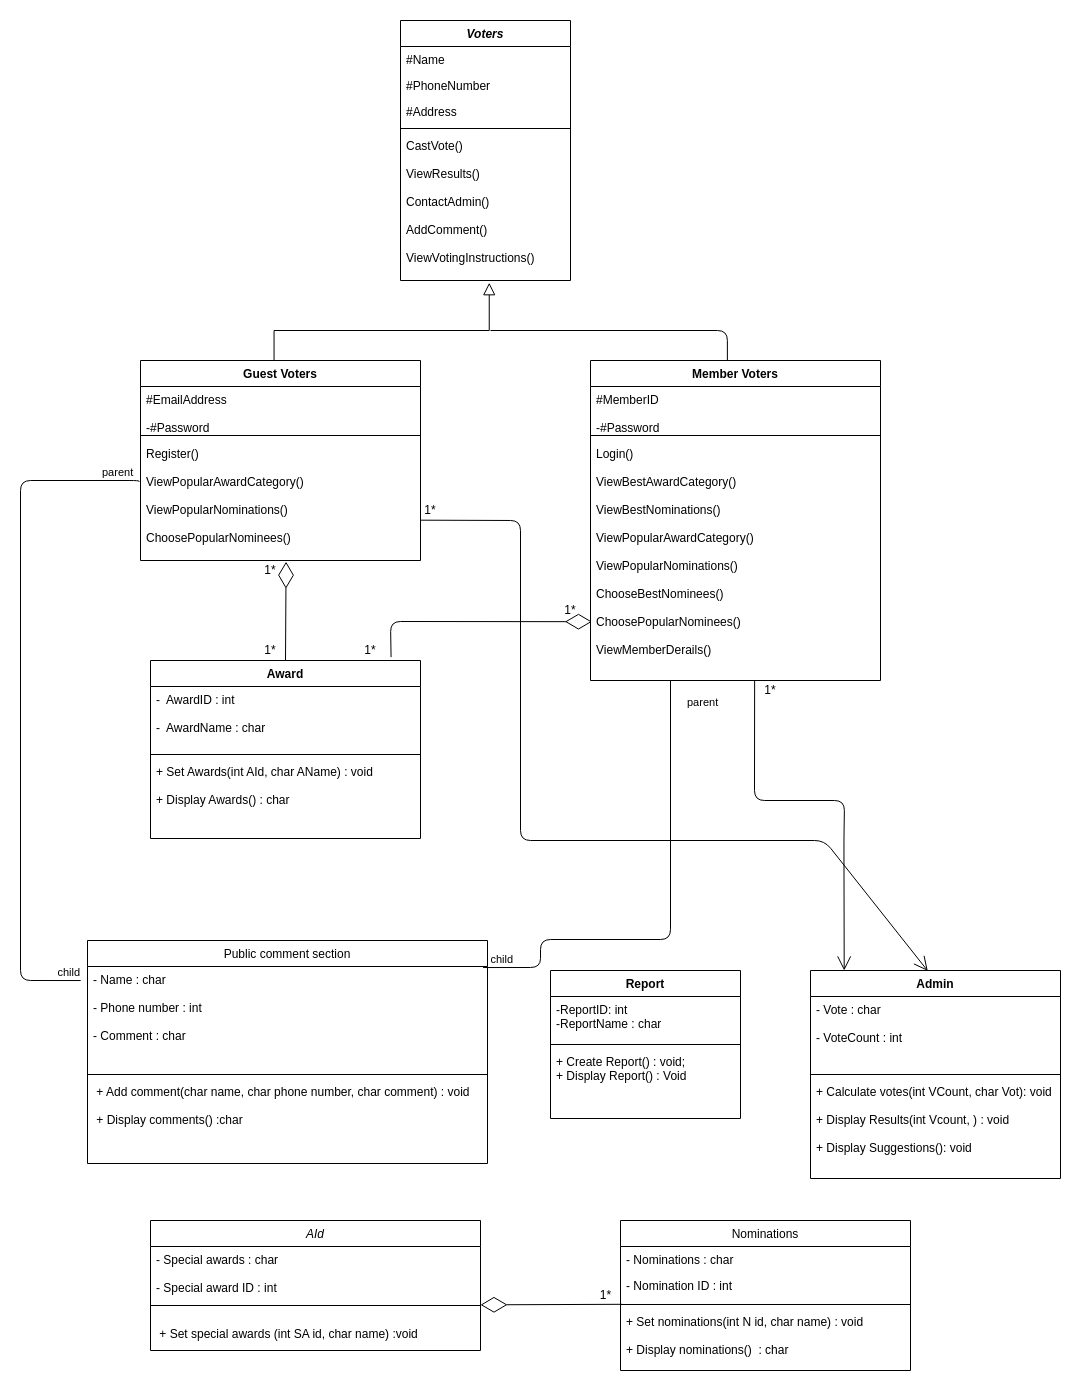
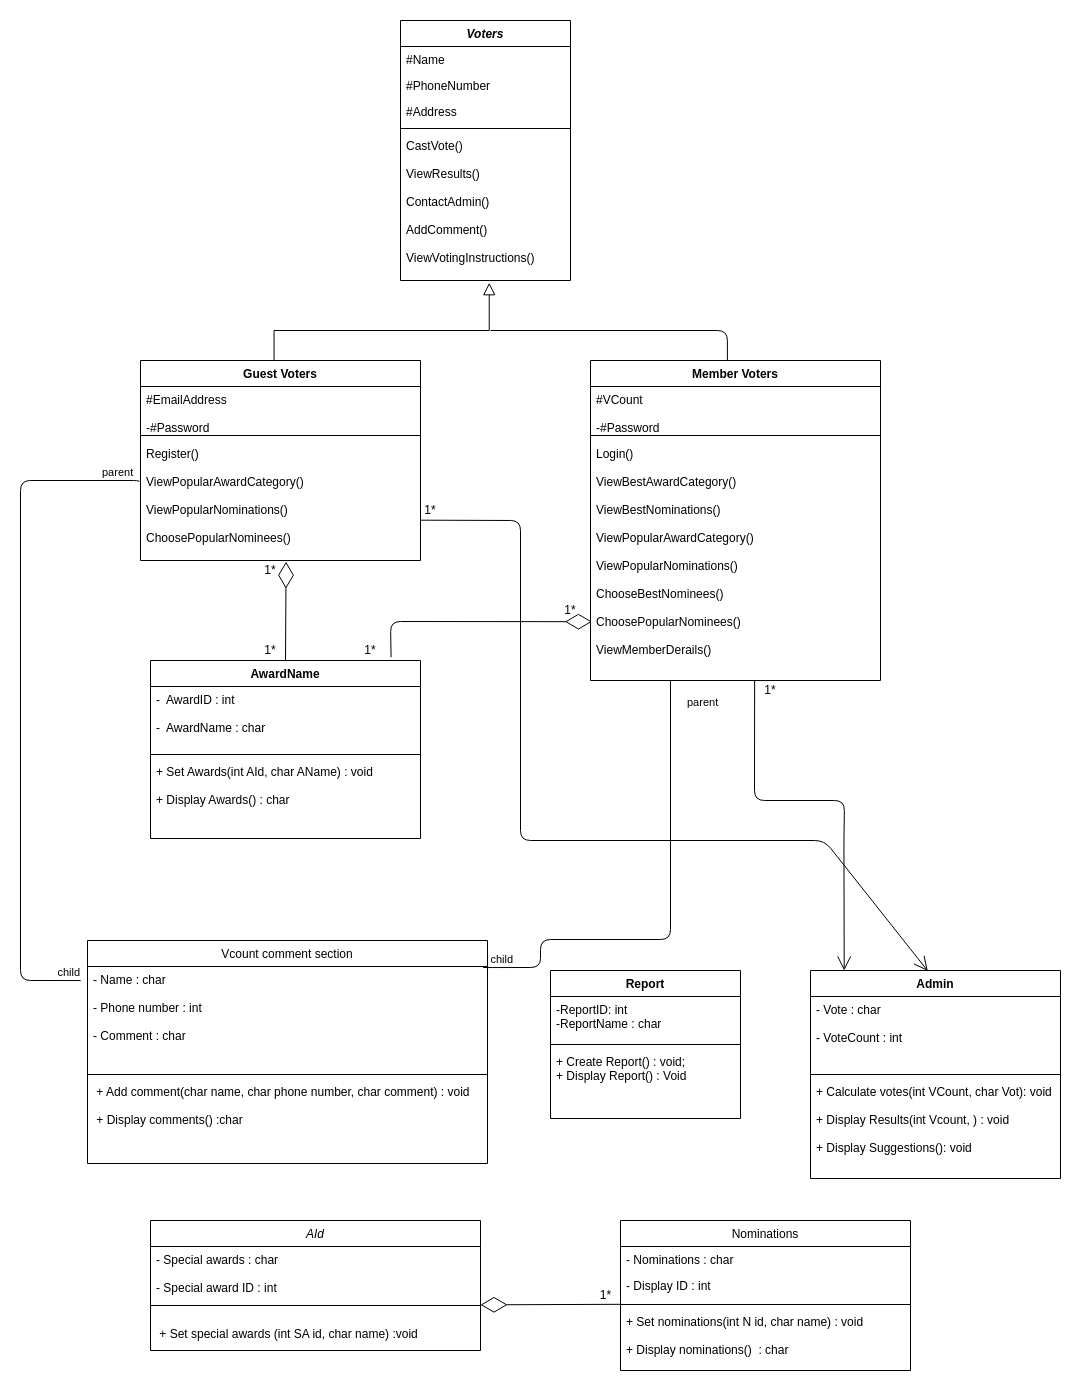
node "#MemberID -#Password -": label "#MemberID -#Password -" -> "#VCount -#Password -"
node "Award": label "Award" -> "AwardName"
node "Public comment section": label "Public comment section" -> "Vcount comment section"
node "- Nomination ID : int": label "- Nomination ID : int" -> "- Display ID : int"
